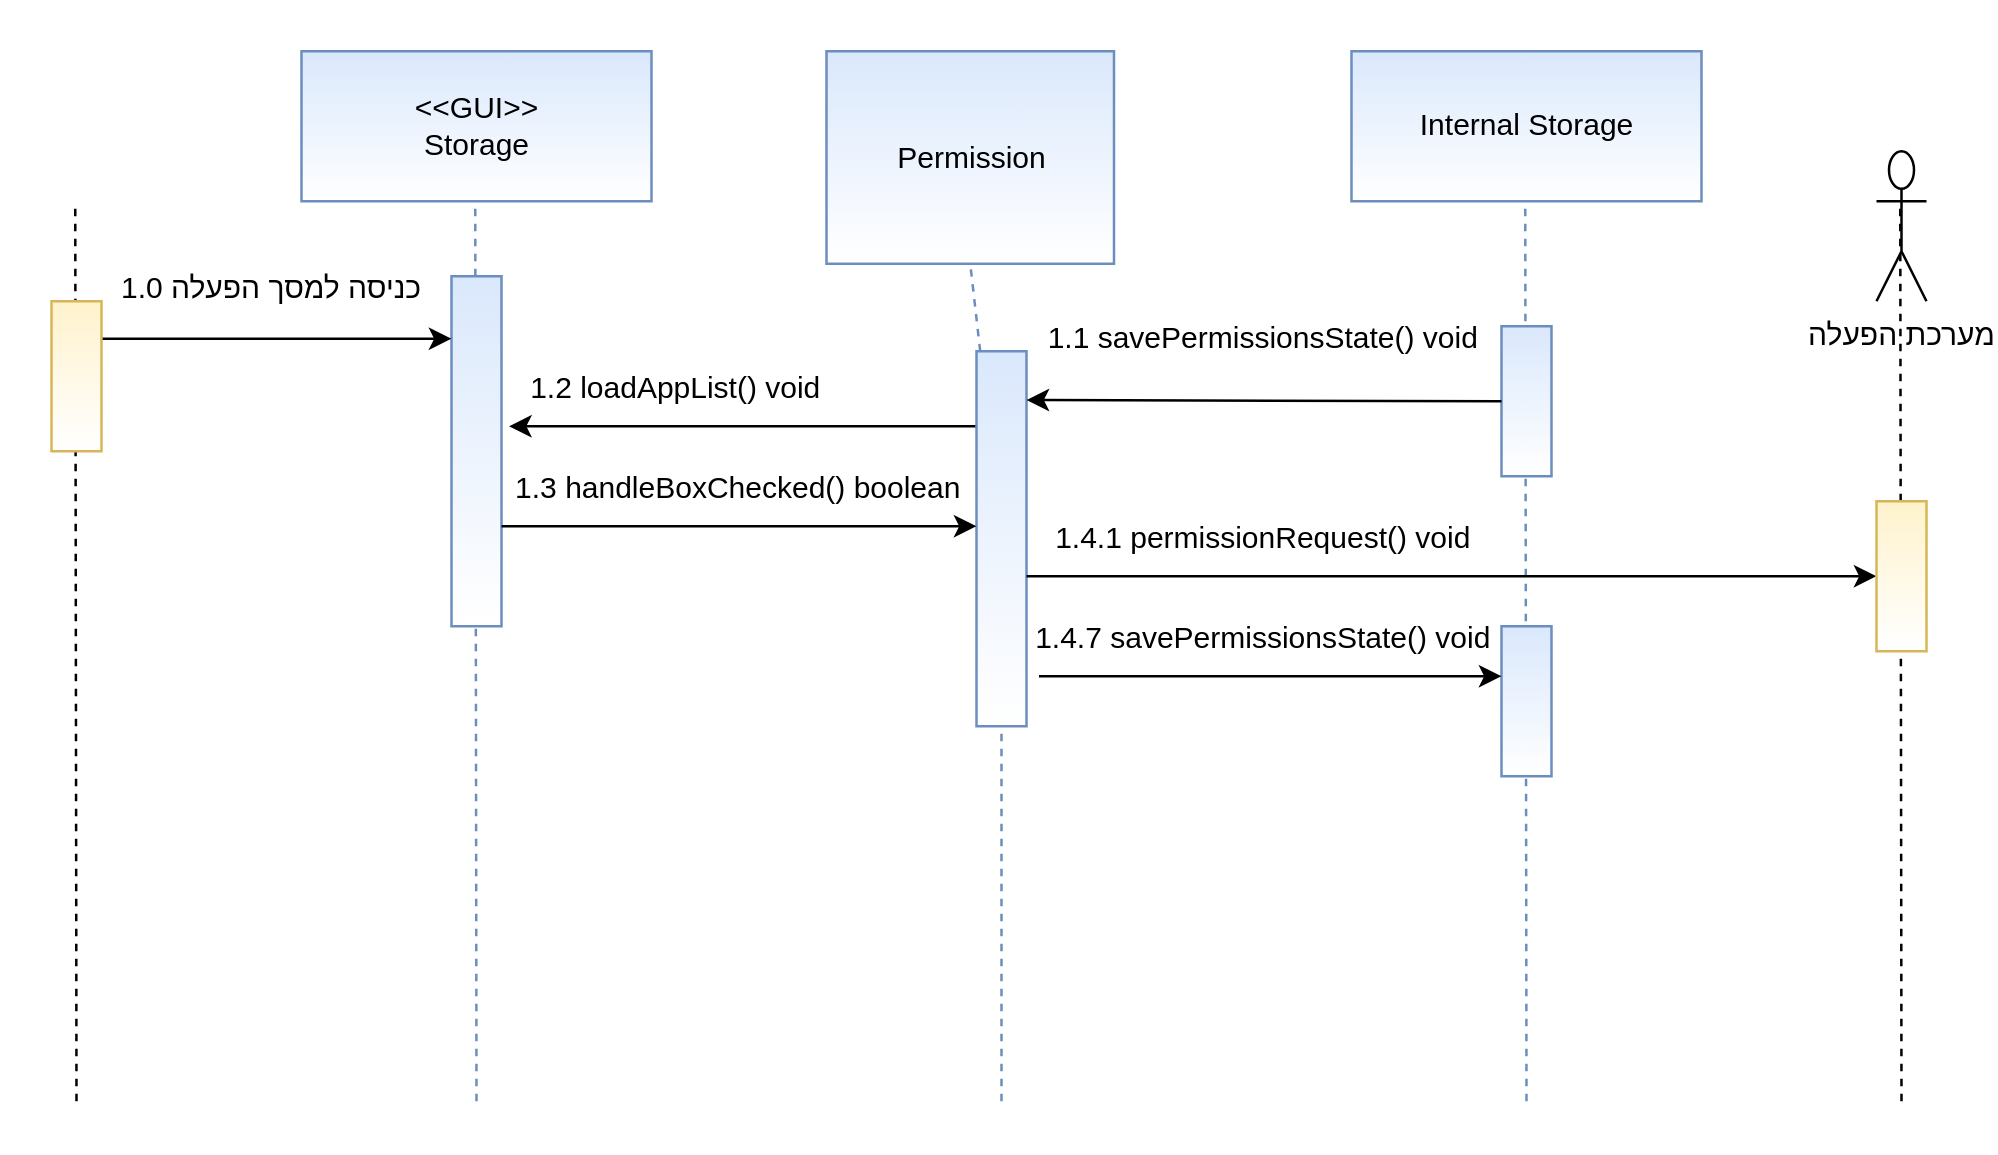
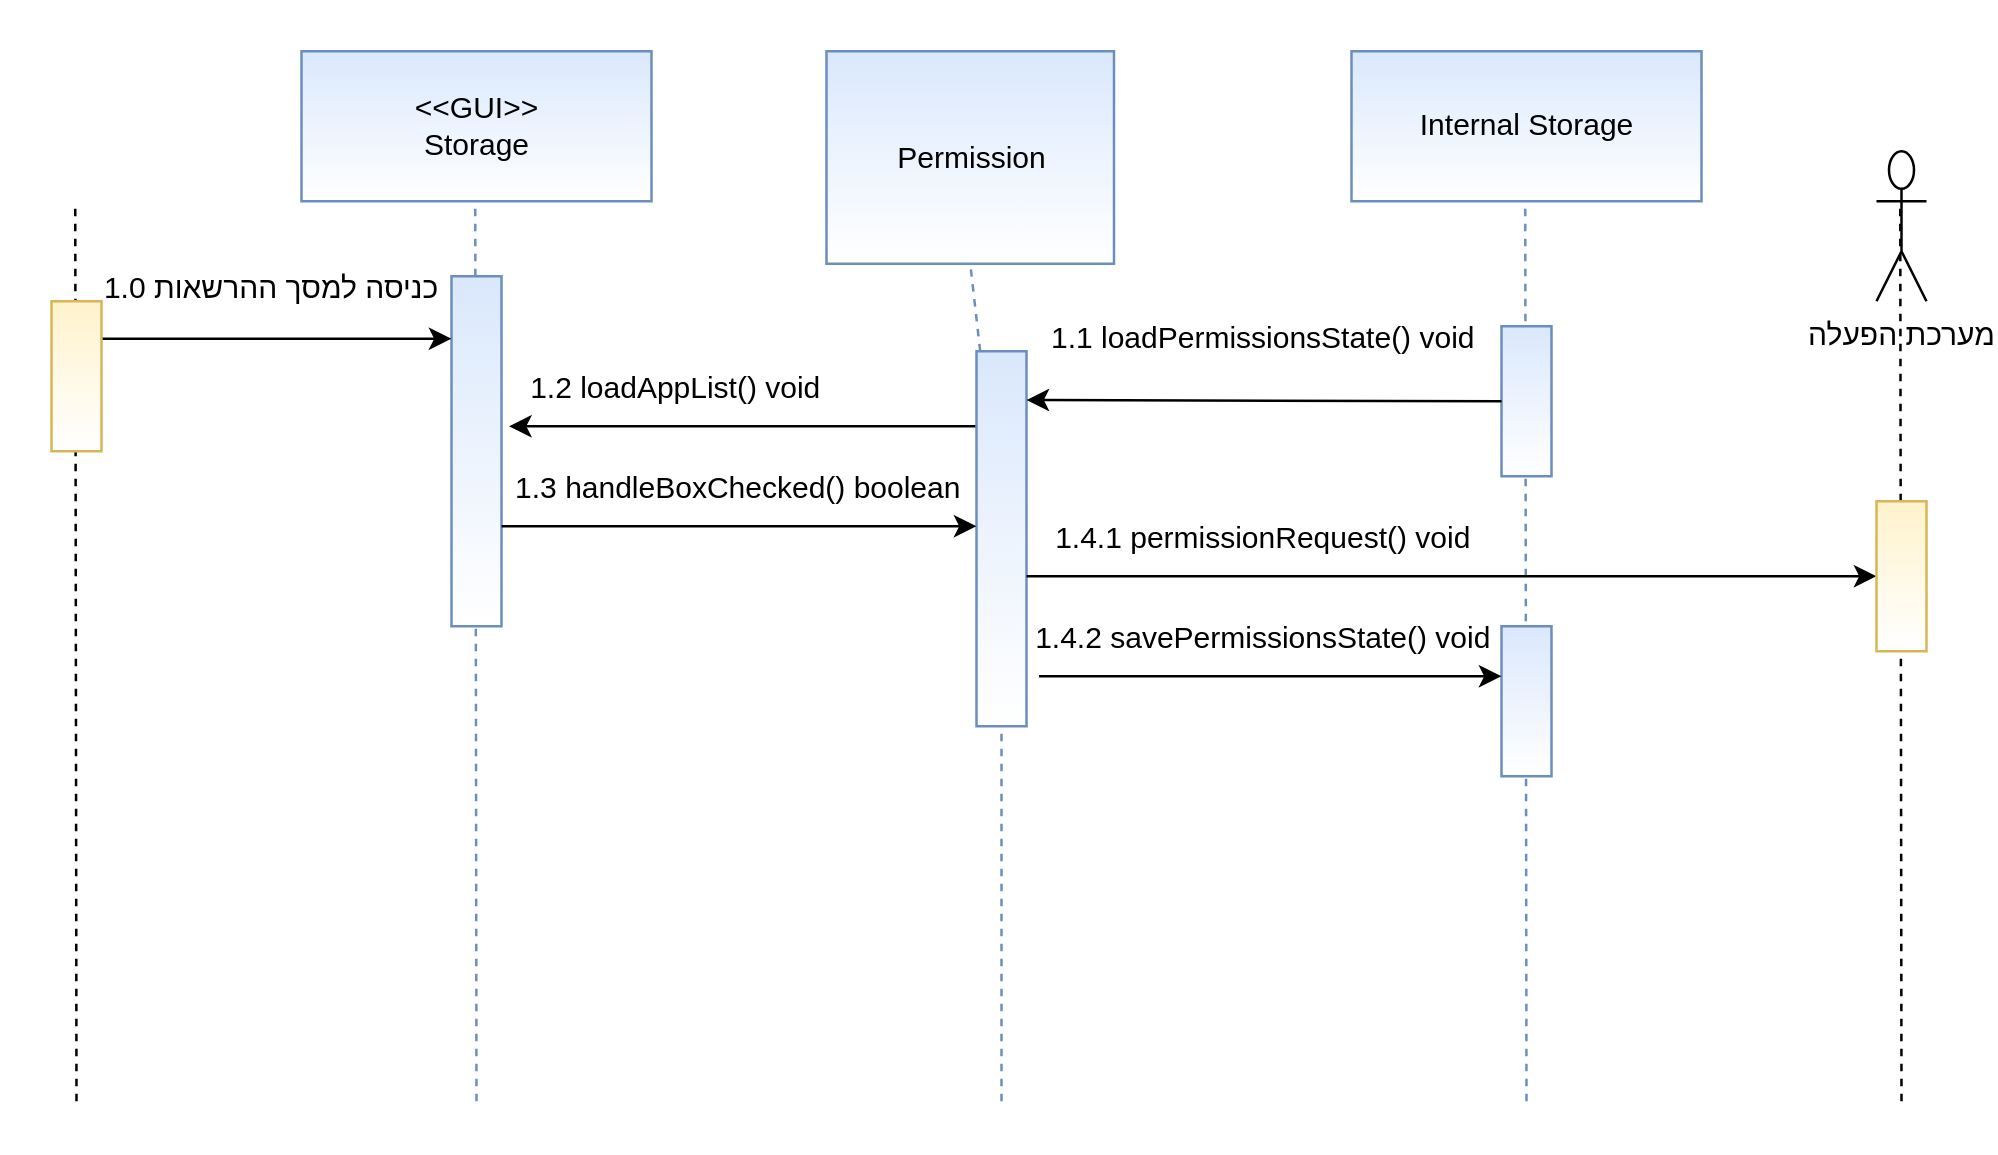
node "כניסה למסך הפעלה 1.0": label "כניסה למסך הפעלה 1.0" -> "כניסה למסך ההרשאות 1.0"
node "1.1 savePermissionsState() void": label "1.1 savePermissionsState() void" -> "1.1 loadPermissionsState() void"
node "1.4.7 savePermissionsState() void": label "1.4.7 savePermissionsState() void" -> "1.4.2 savePermissionsState() void"
